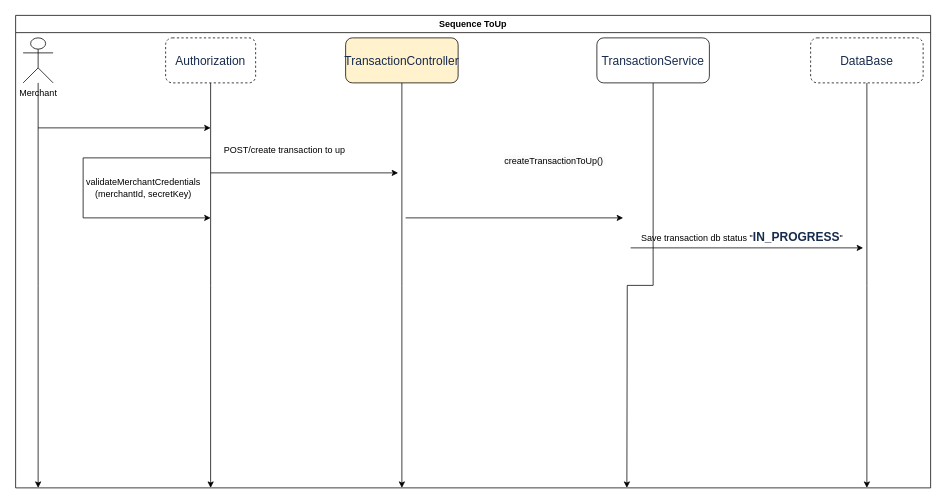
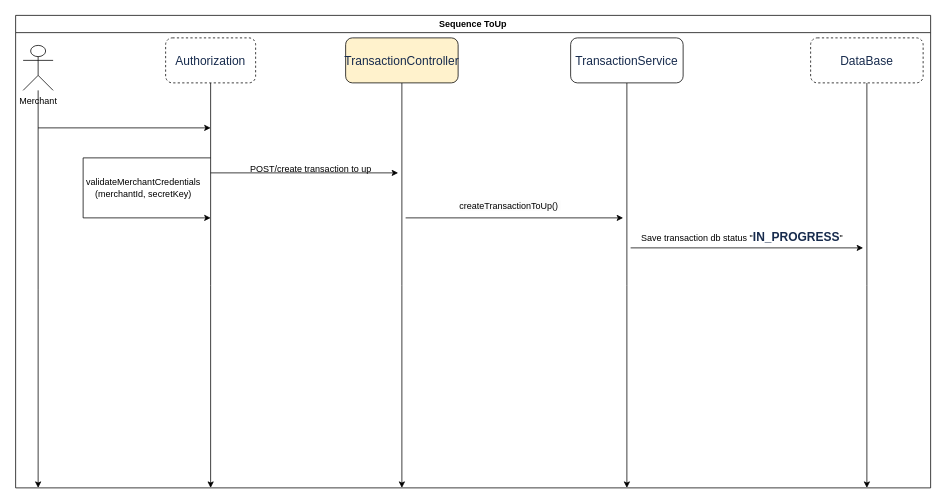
node "Merchant": moved (38, 60) -> (38, 68)
node "TransactionService": moved (653, 60) -> (627, 60)
node "POST/create transaction to up": moved (285, 150) -> (312, 169)
node "createTransactionToUp()": moved (563, 165) -> (518, 210)
